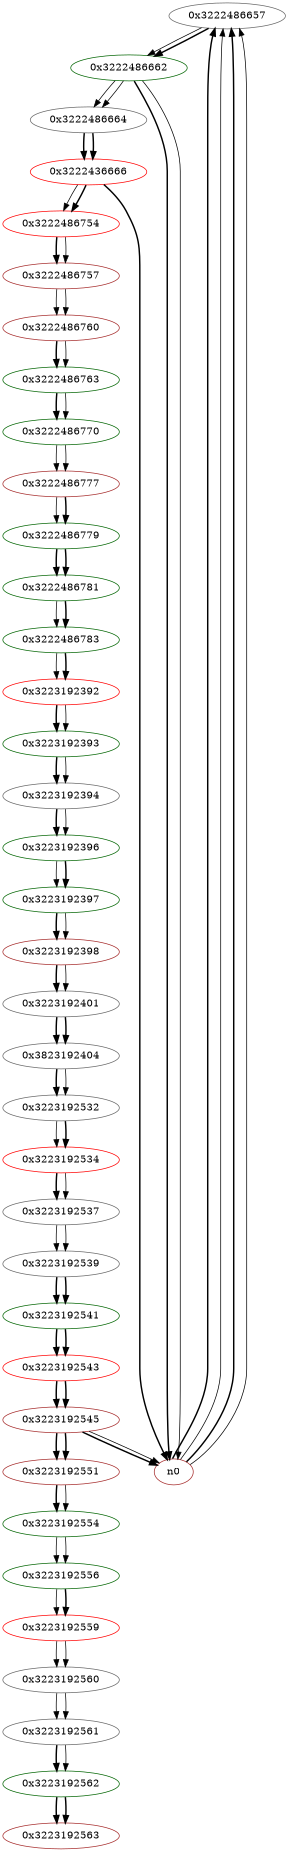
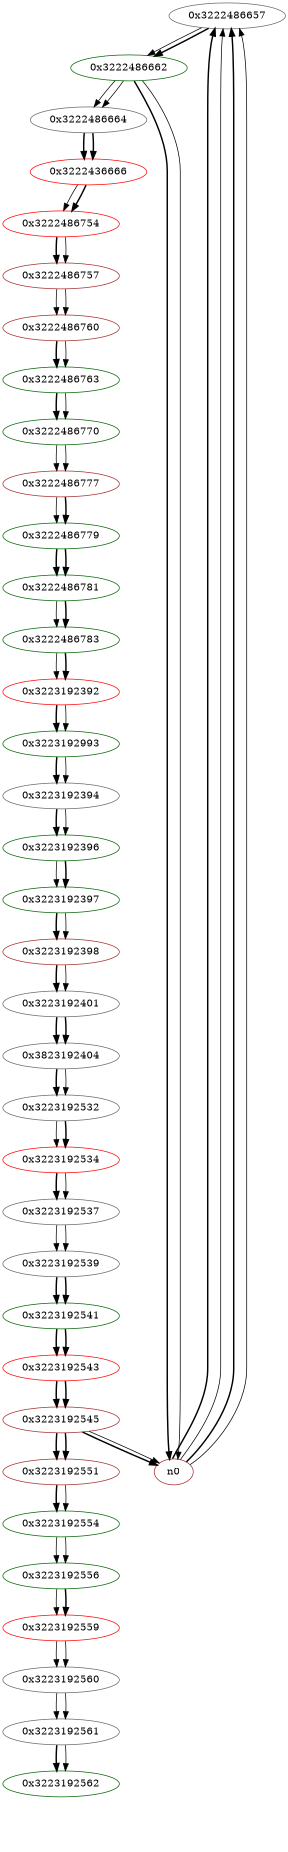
node "0x3223192393": label "0x3223192393" -> "0x3223192993"
edge "0x3222436666" -> "n0": removed
node "0x3223192563": removed
